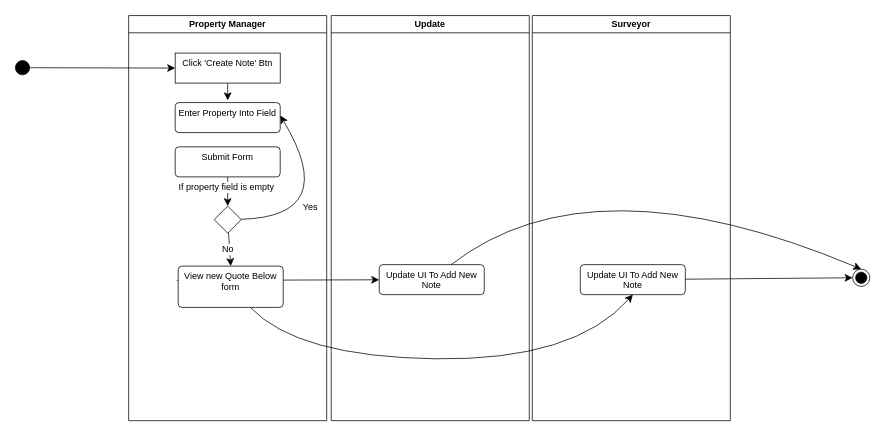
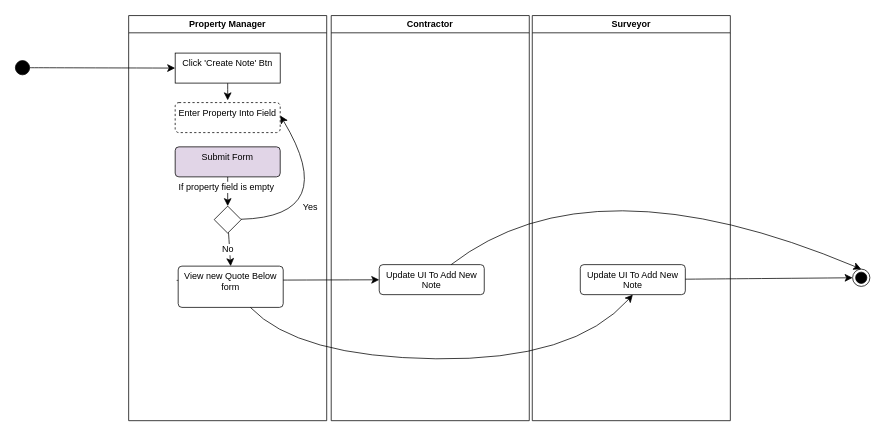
node "Update": label "Update" -> "Contractor"
node "Enter Property Into Field": style solid -> dashed
node "Submit Form": fillcolor #ffffff -> #e1d5e7
